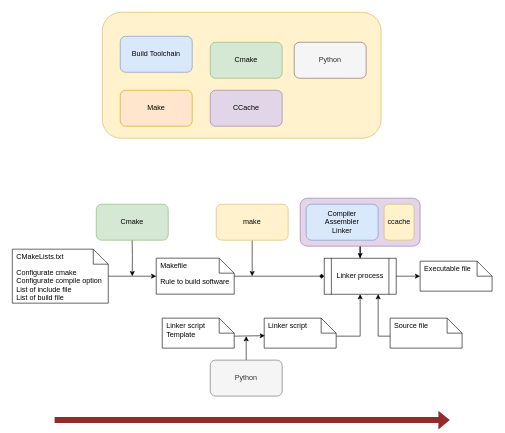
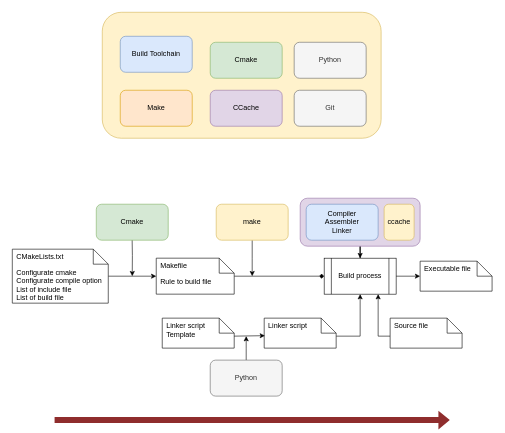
node "Git": added
node "Linker process": label "Linker process" -> "Build process"
node "Rule to build software": label "Rule to build software" -> "Rule to build file"
